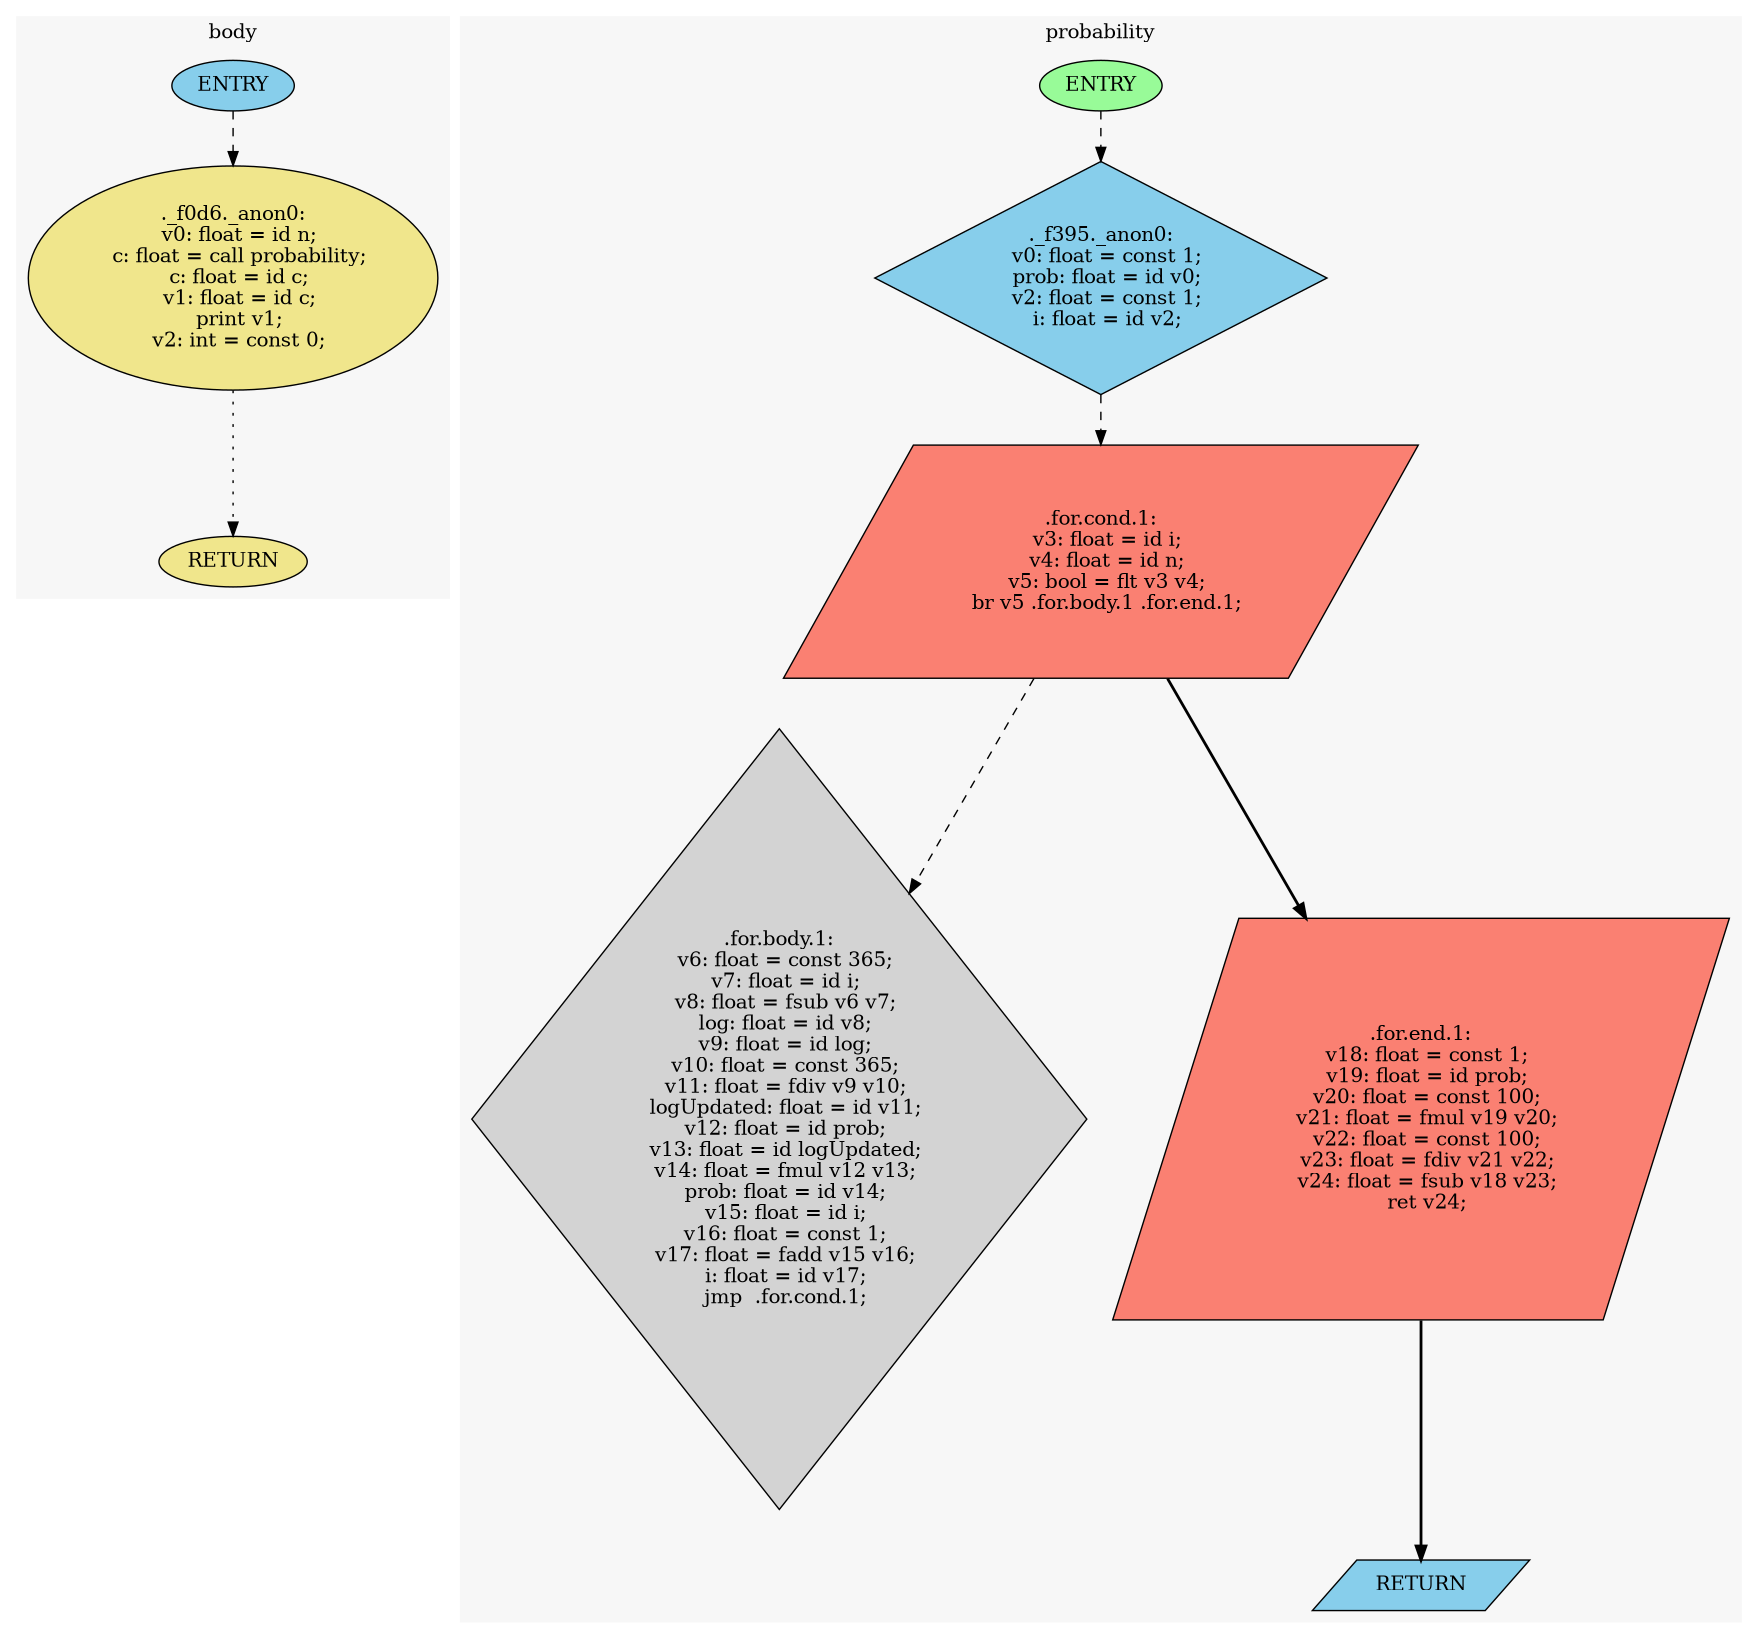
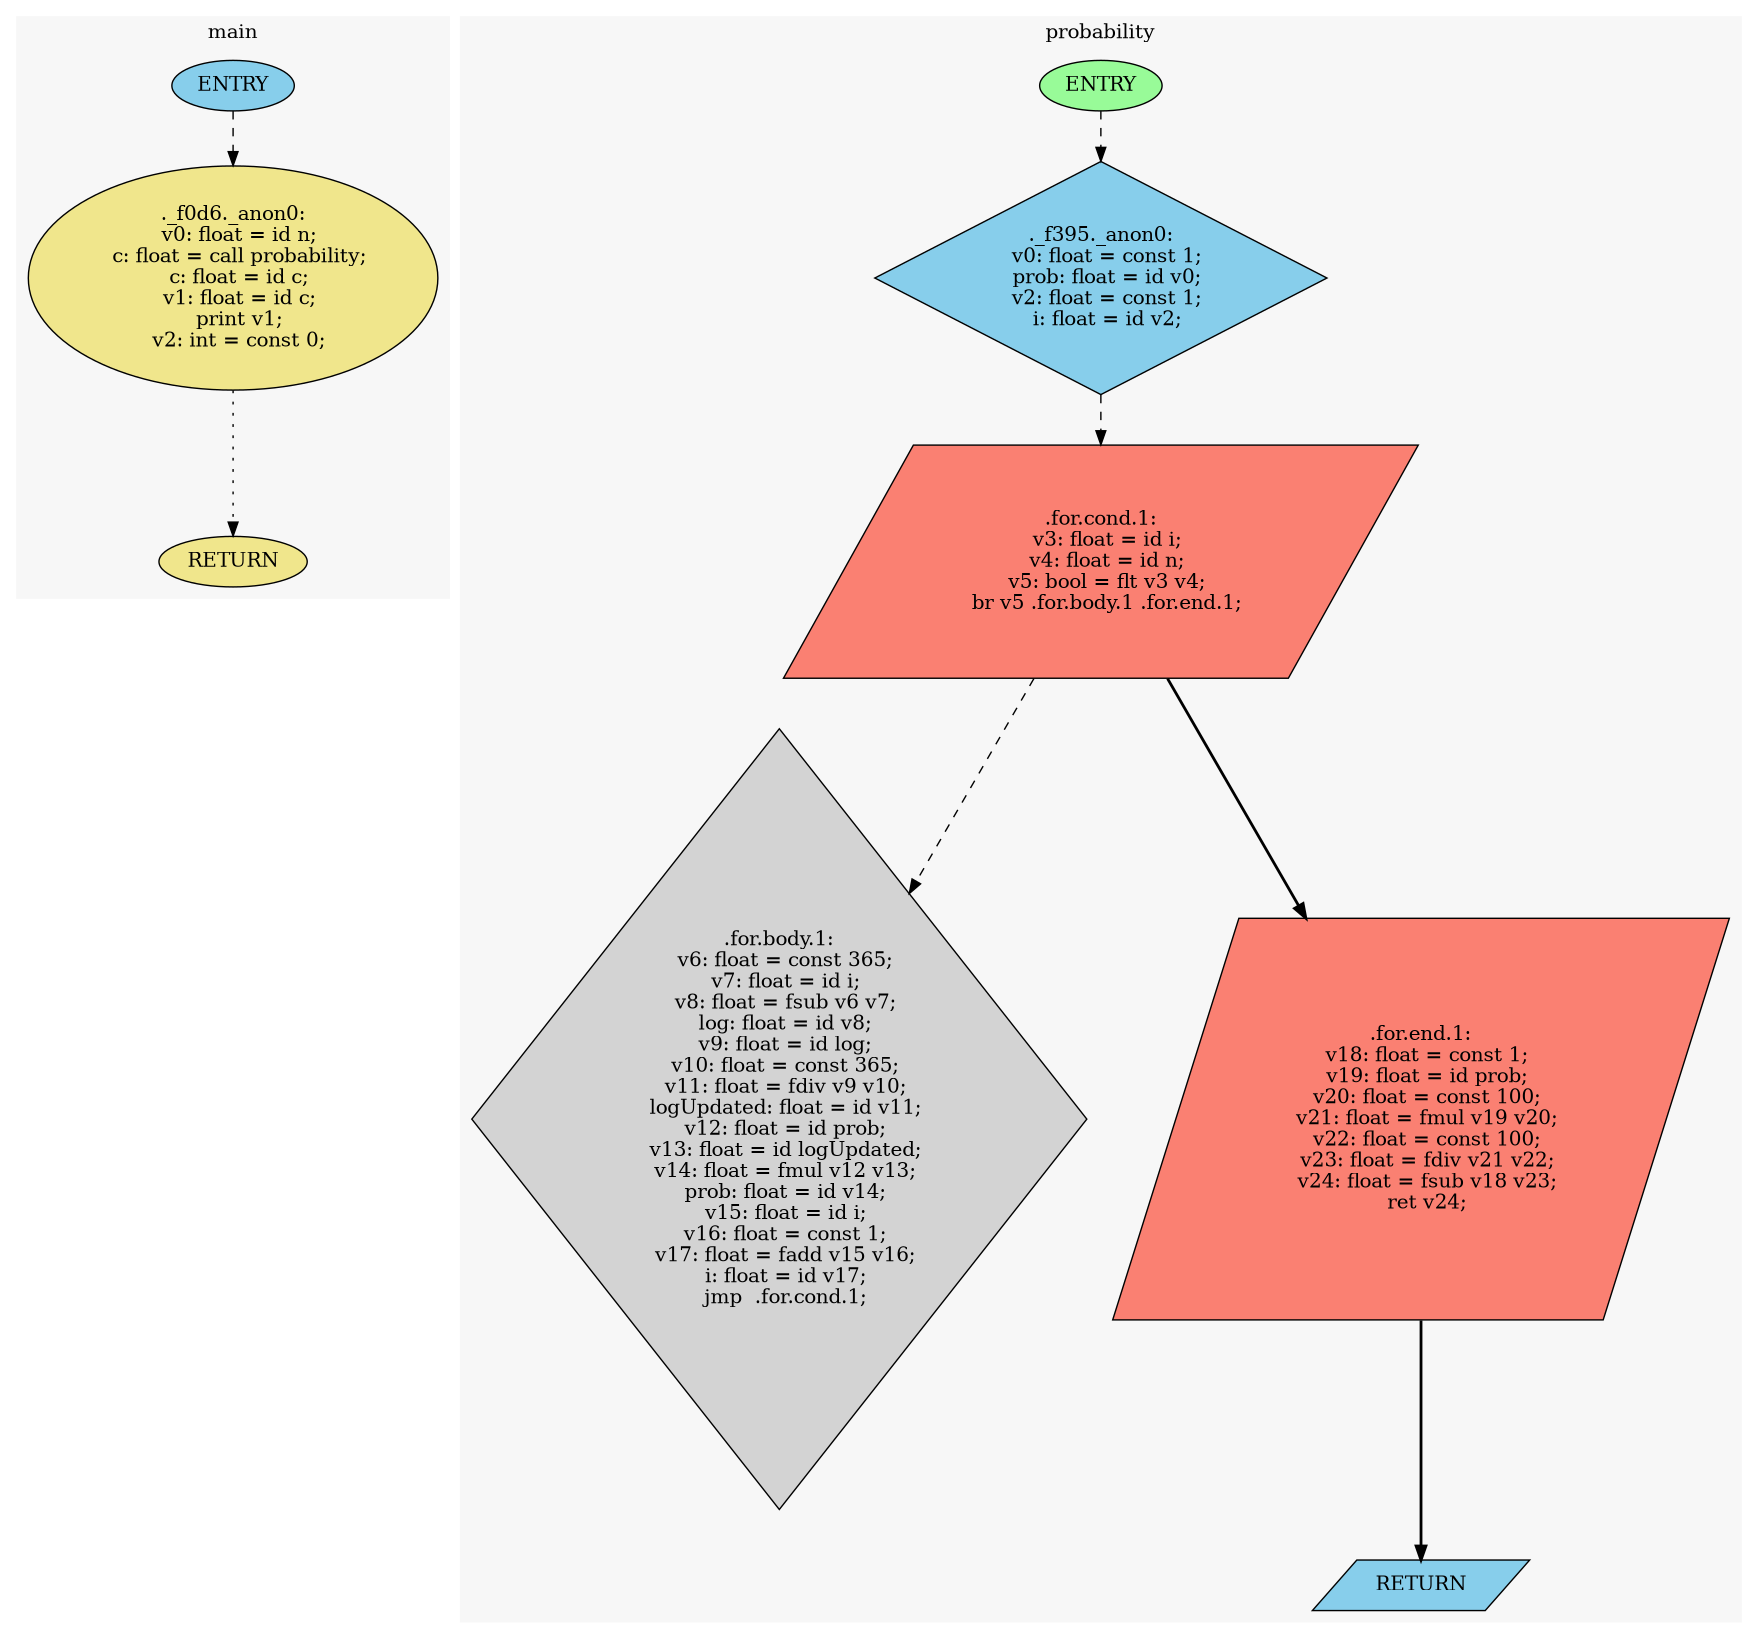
cluster "body": label "body" -> "main"
